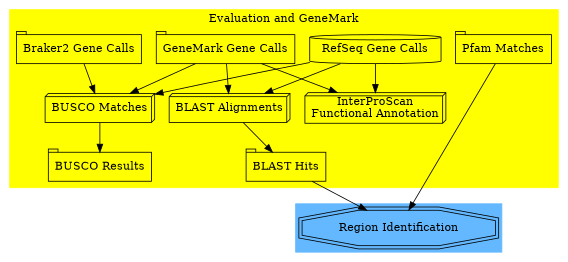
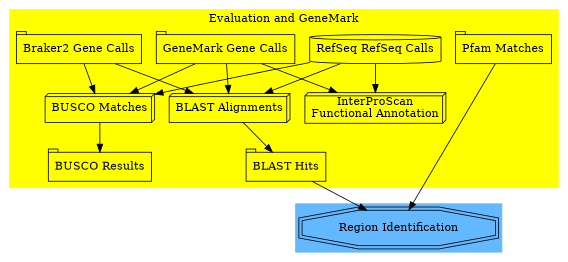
node "RefSeq Gene Calls": label "RefSeq Gene Calls" -> "RefSeq RefSeq Calls"
edge "Braker2 Gene Calls" -> "BLAST Alignments": added
